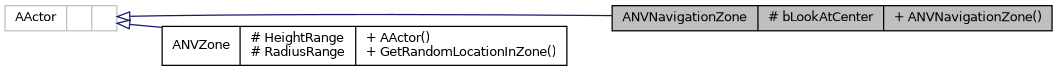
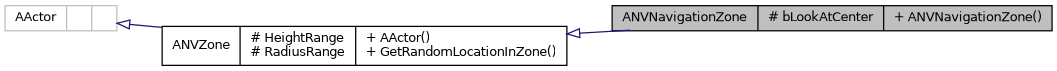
edge "ANVNavigationZone" -> "AActor": now "ANVNavigationZone" -> "ANVZone"
